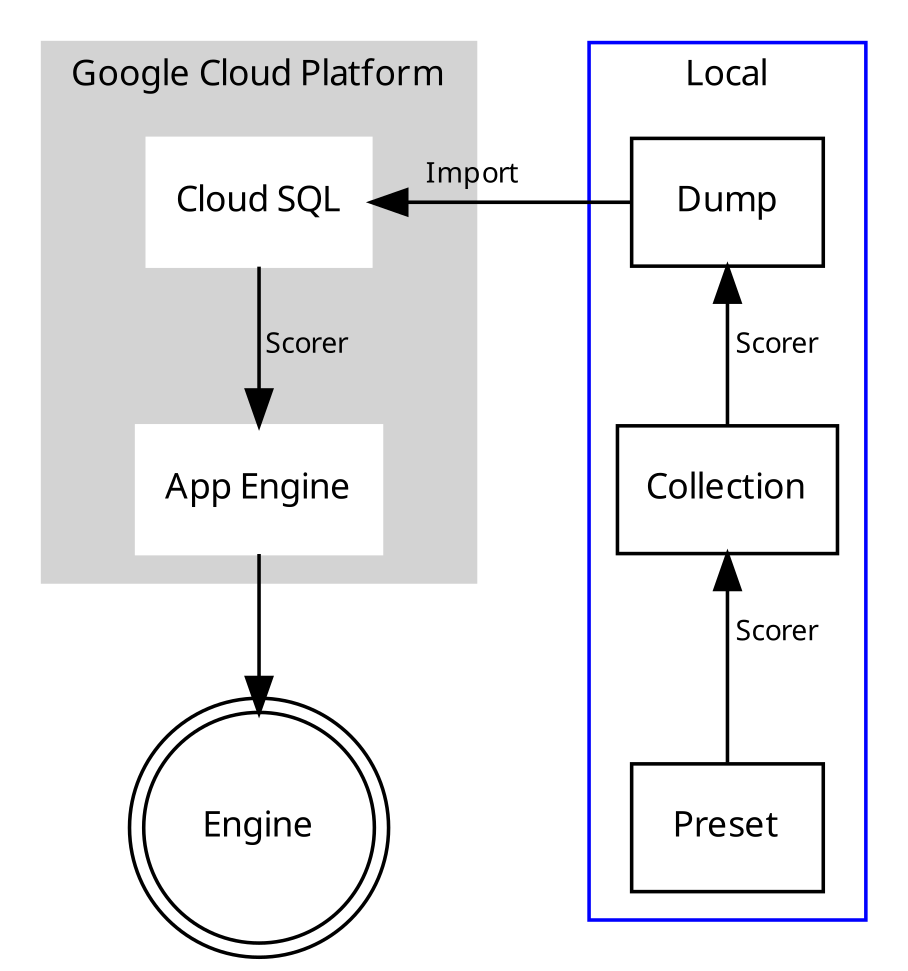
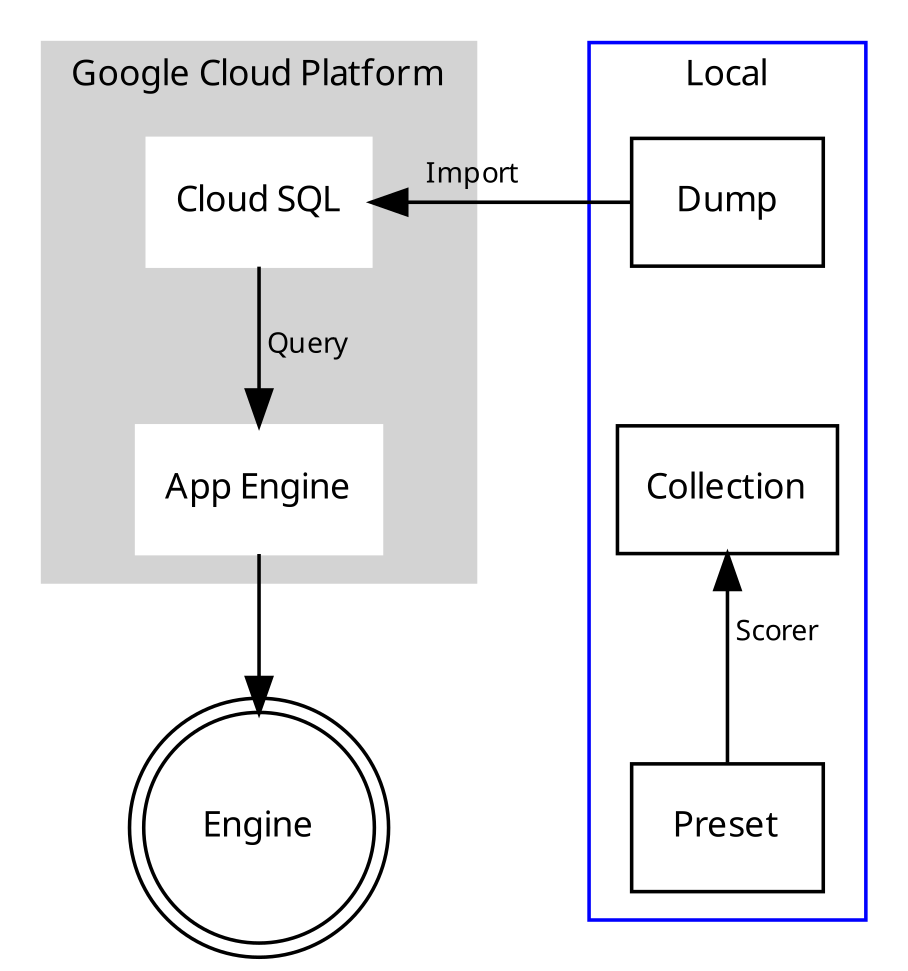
edge "Cloud SQL" -> "App Engine": label " Scorer" -> " Query"
edge "Collection" -> "Dump": removed, label "Scorer"
